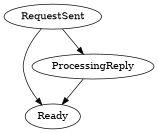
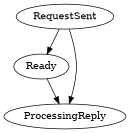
edge "ProcessingReply" -> "Ready": reversed
